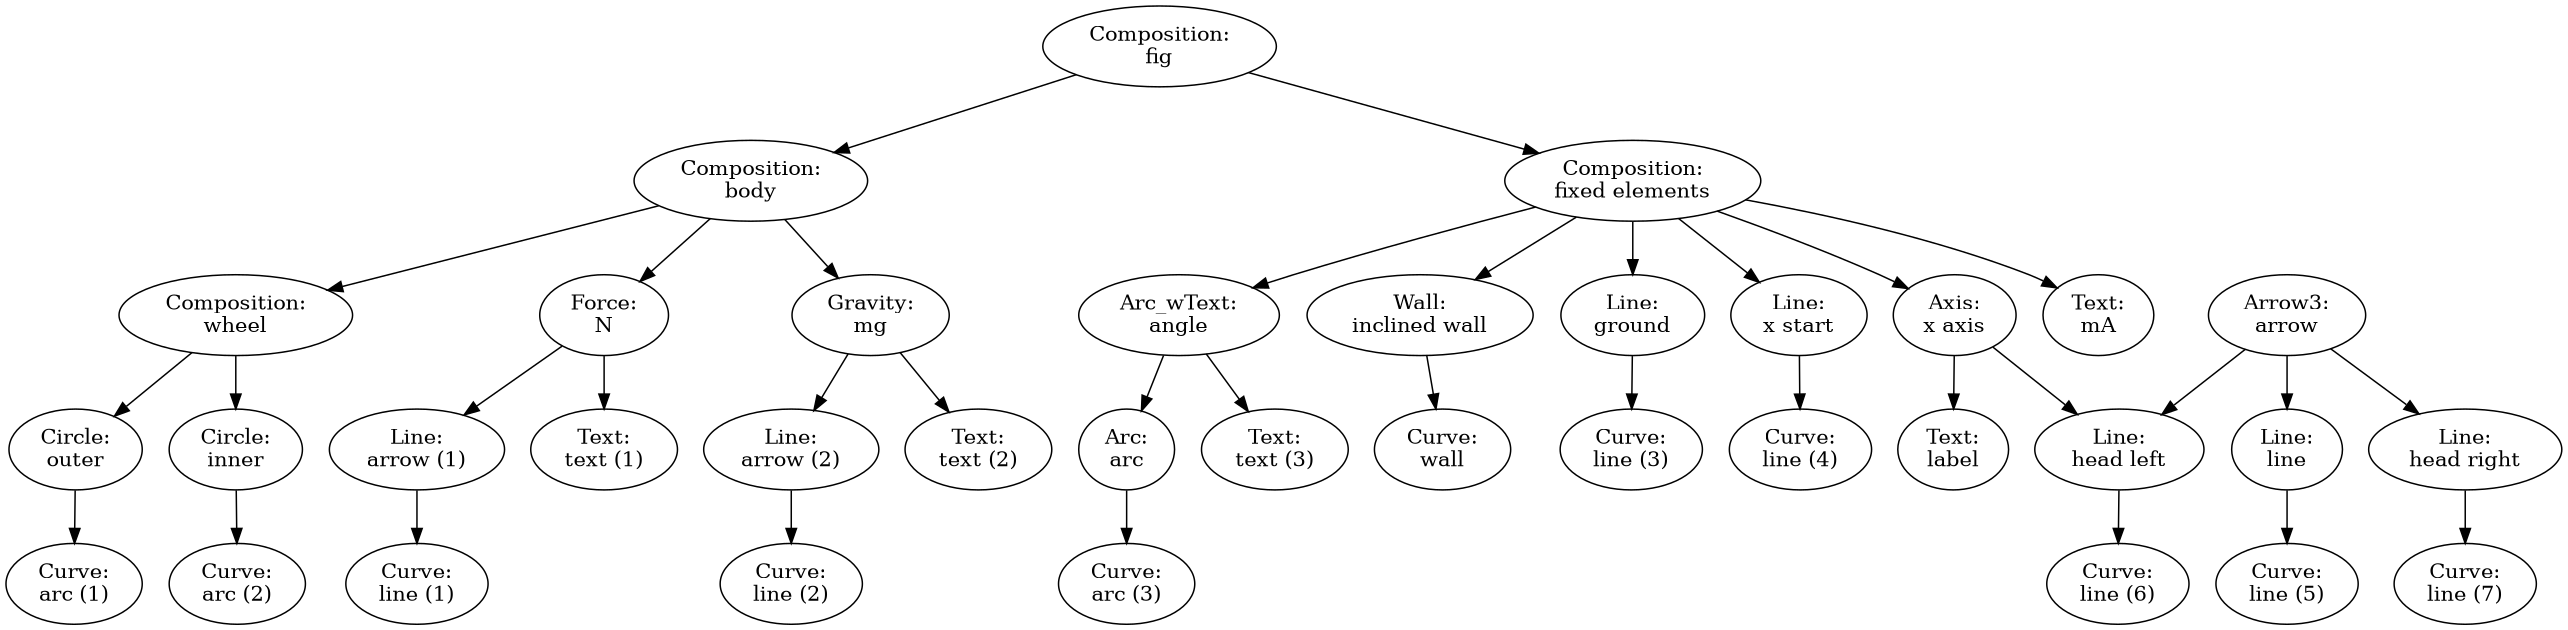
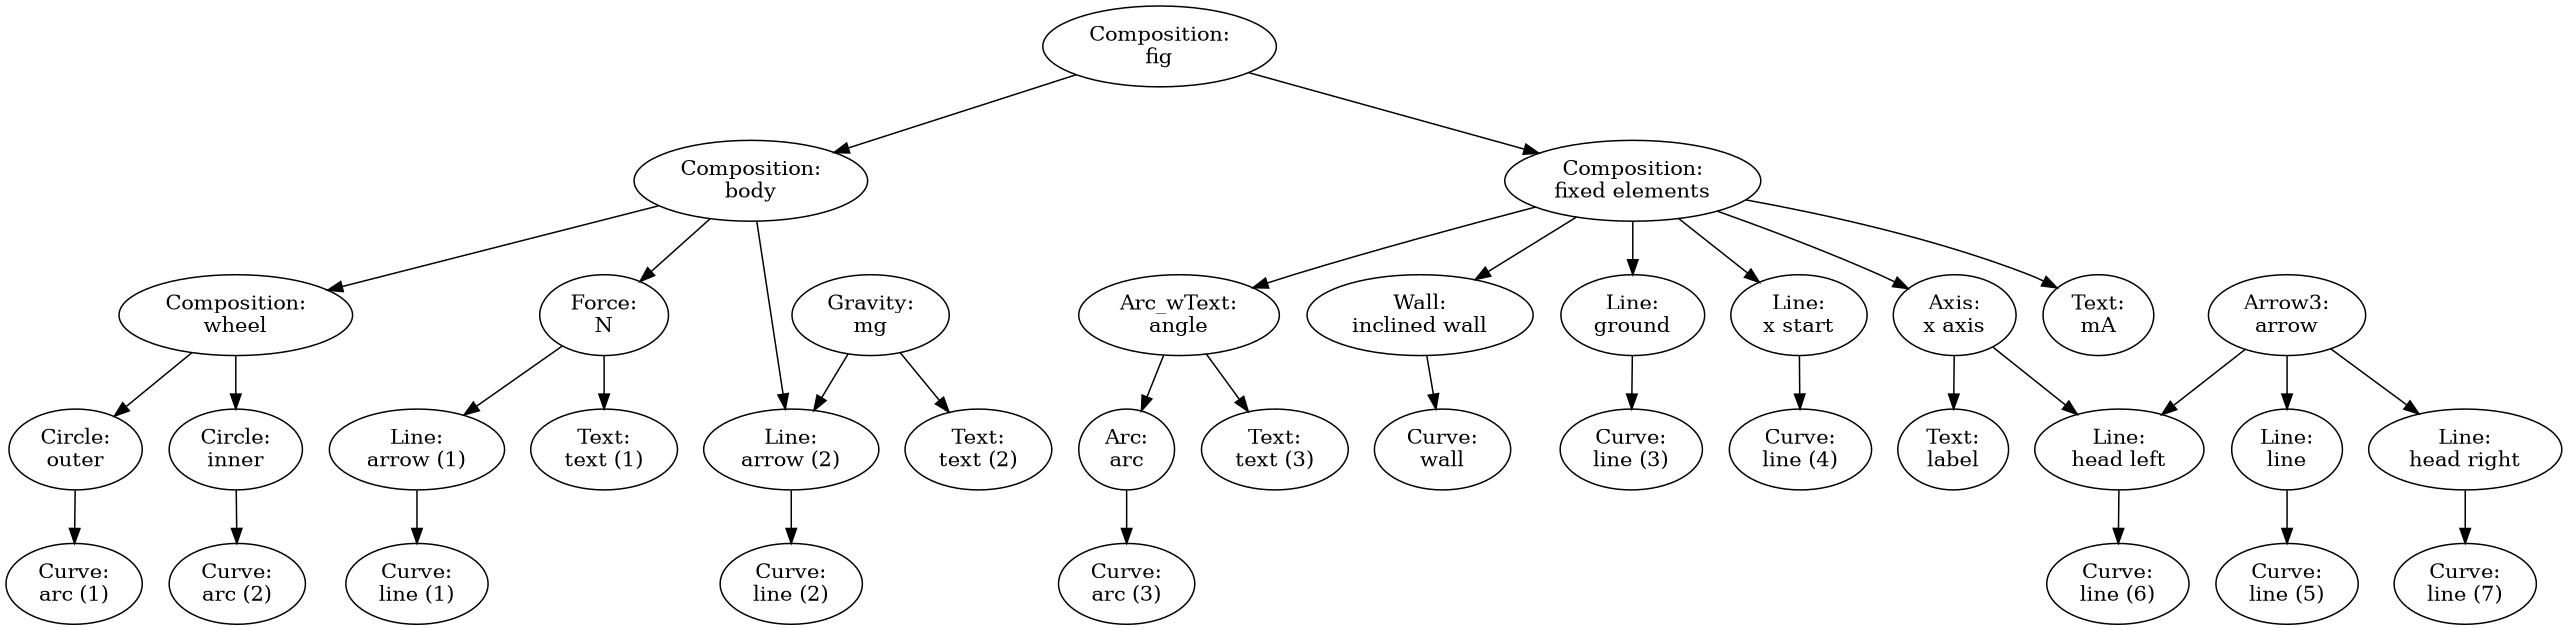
edge "Composition: body" -> "Gravity: mg": now "Composition: body" -> "Line: arrow (2)"
